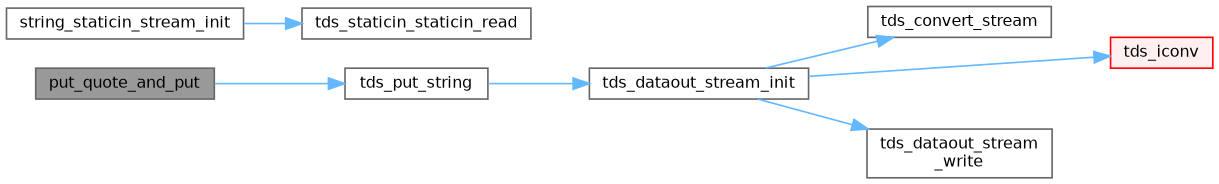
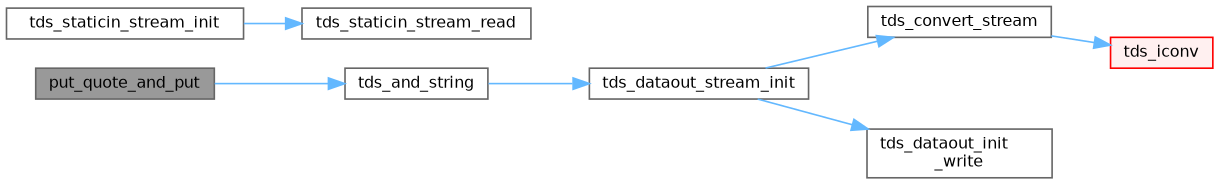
node "string_staticin_stream_init": label "string_staticin_stream_init" -> "tds_staticin_stream_init"
node "tds_staticin_staticin_read": label "tds_staticin_staticin_read" -> "tds_staticin_stream_read"
edge "tds_dataout_stream_init" -> "tds_iconv": now "tds_convert_stream" -> "tds_iconv"
node "tds_put_string": label "tds_put_string" -> "tds_and_string"
node "tds_dataout_stream _write": label "tds_dataout_stream _write" -> "tds_dataout_init _write"
